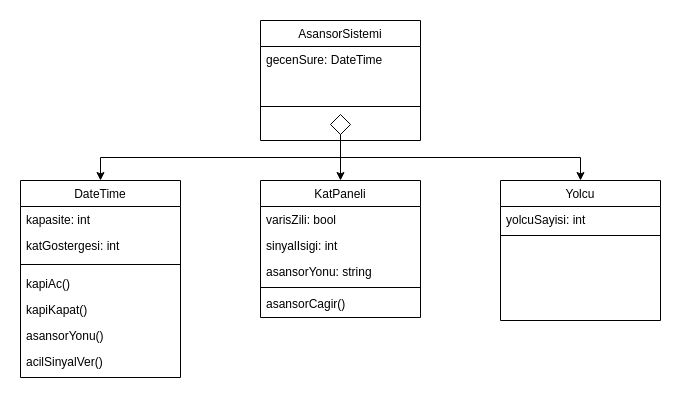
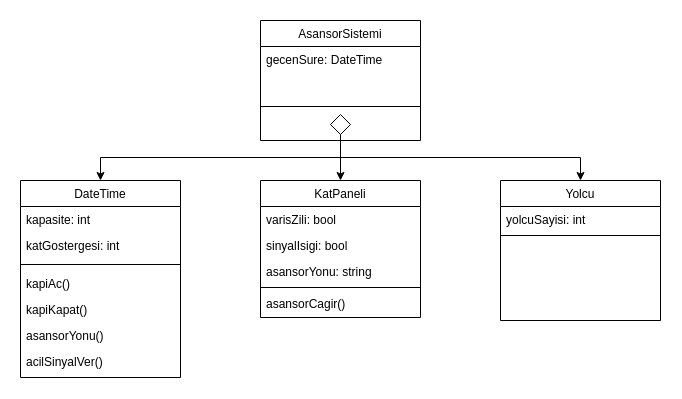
node "sinyalIsigi: int": label "sinyalIsigi: int" -> "sinyalIsigi: bool"
